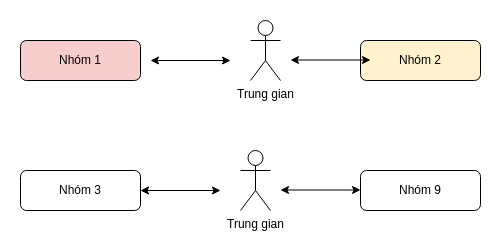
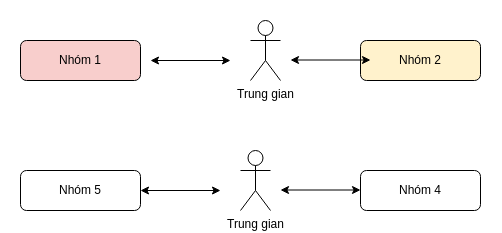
node "Nhóm 3": label "Nhóm 3" -> "Nhóm 5"
node "Nhóm 9": label "Nhóm 9" -> "Nhóm 4"
